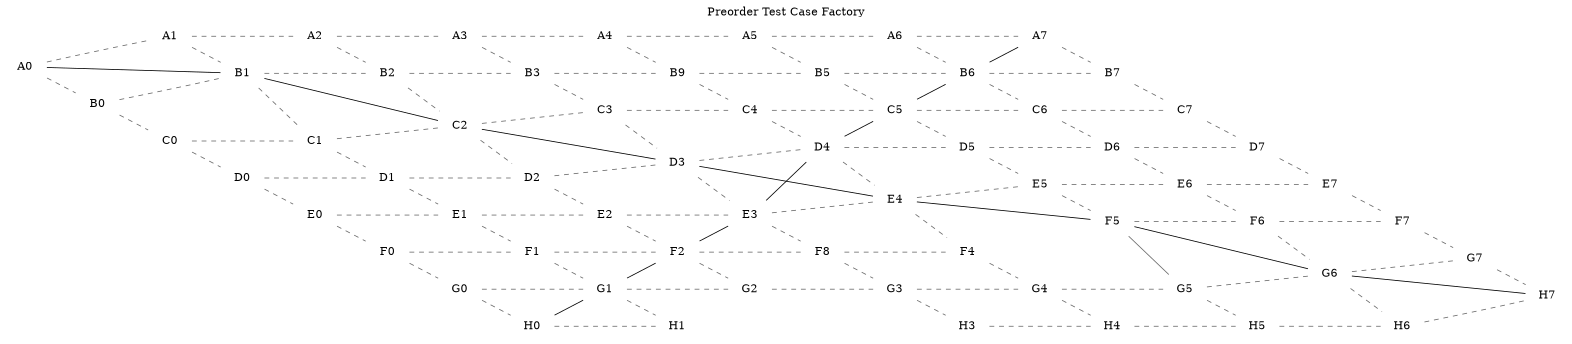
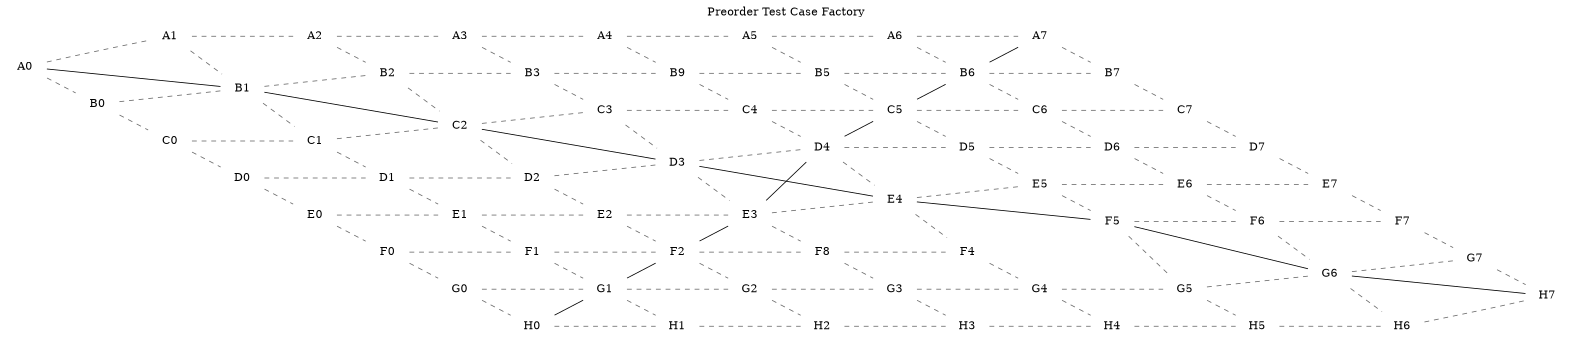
edge "F5" -- "G5": style solid -> dashed
node "H2": added
